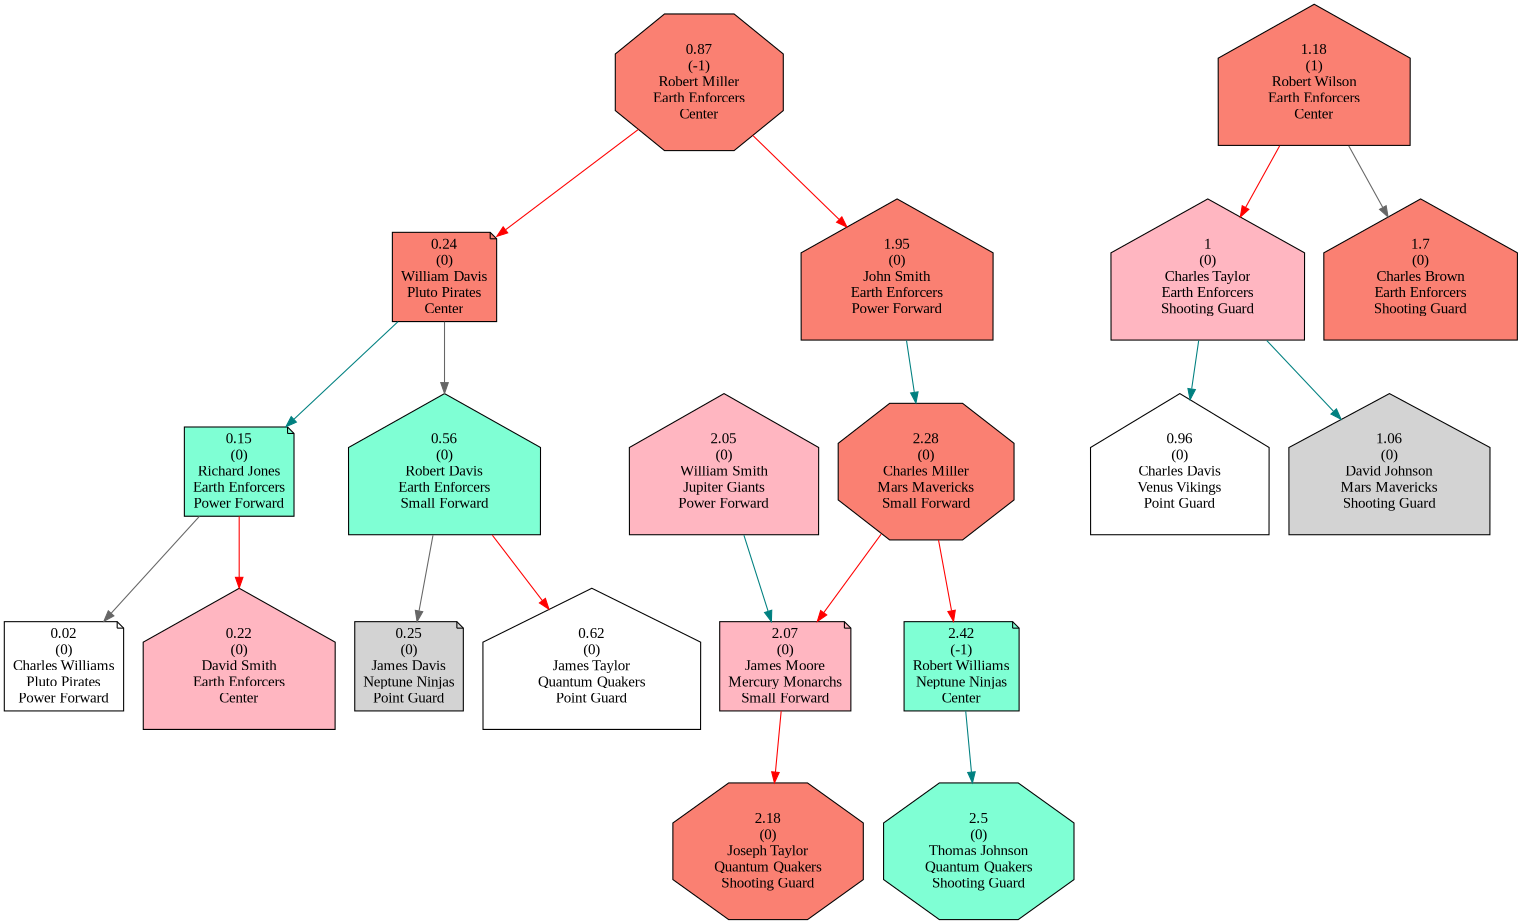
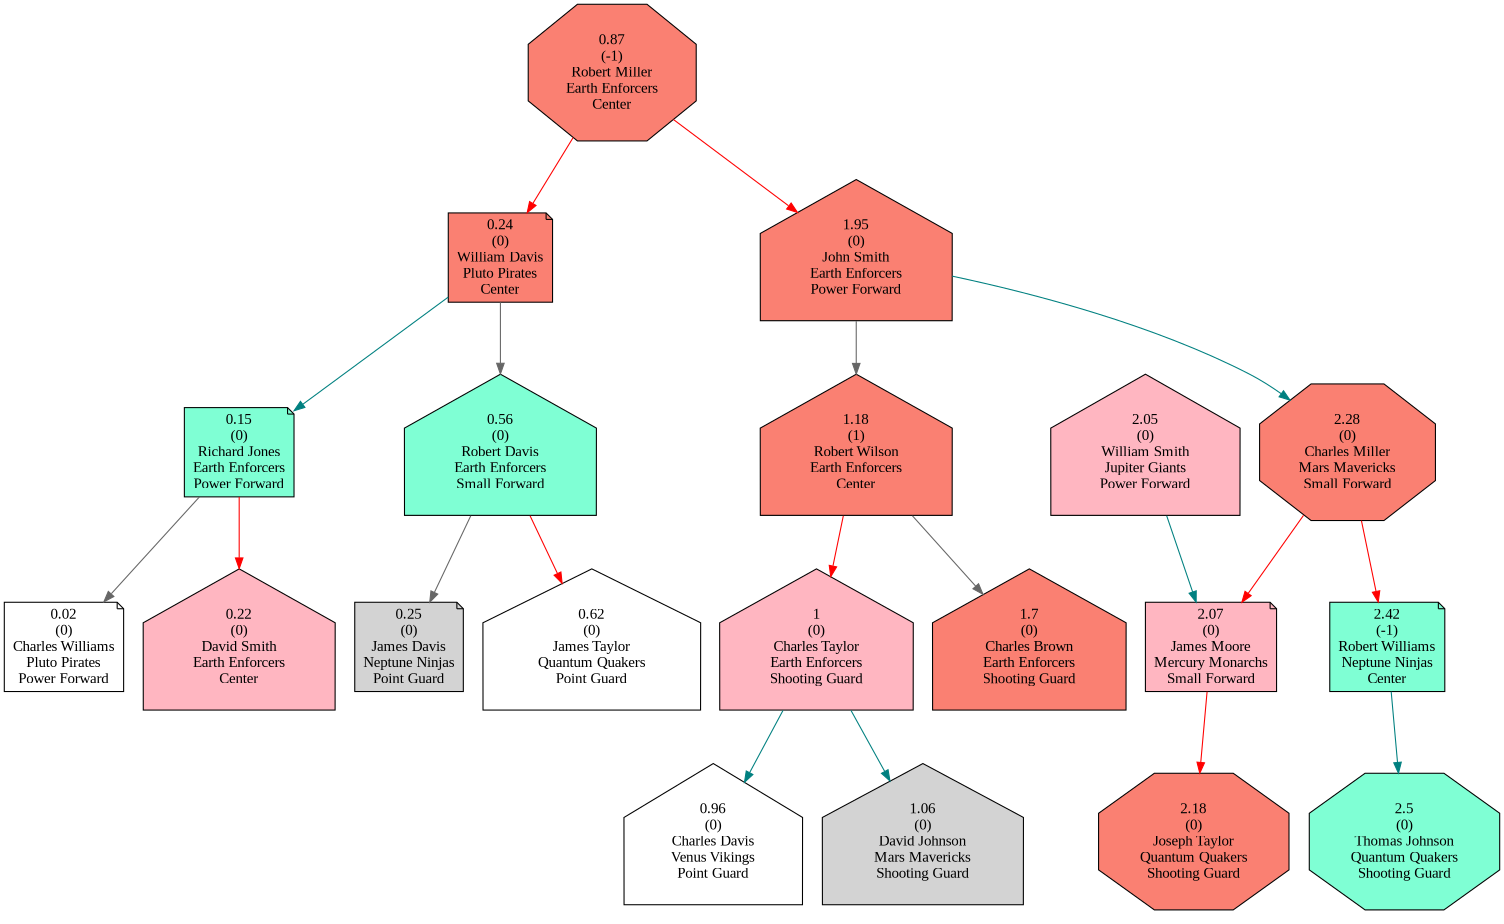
edge "1.95 (0) John Smith Earth Enforcers Power Forward" -> "1.18 (1) Robert Wilson Earth Enforcers Center": added
